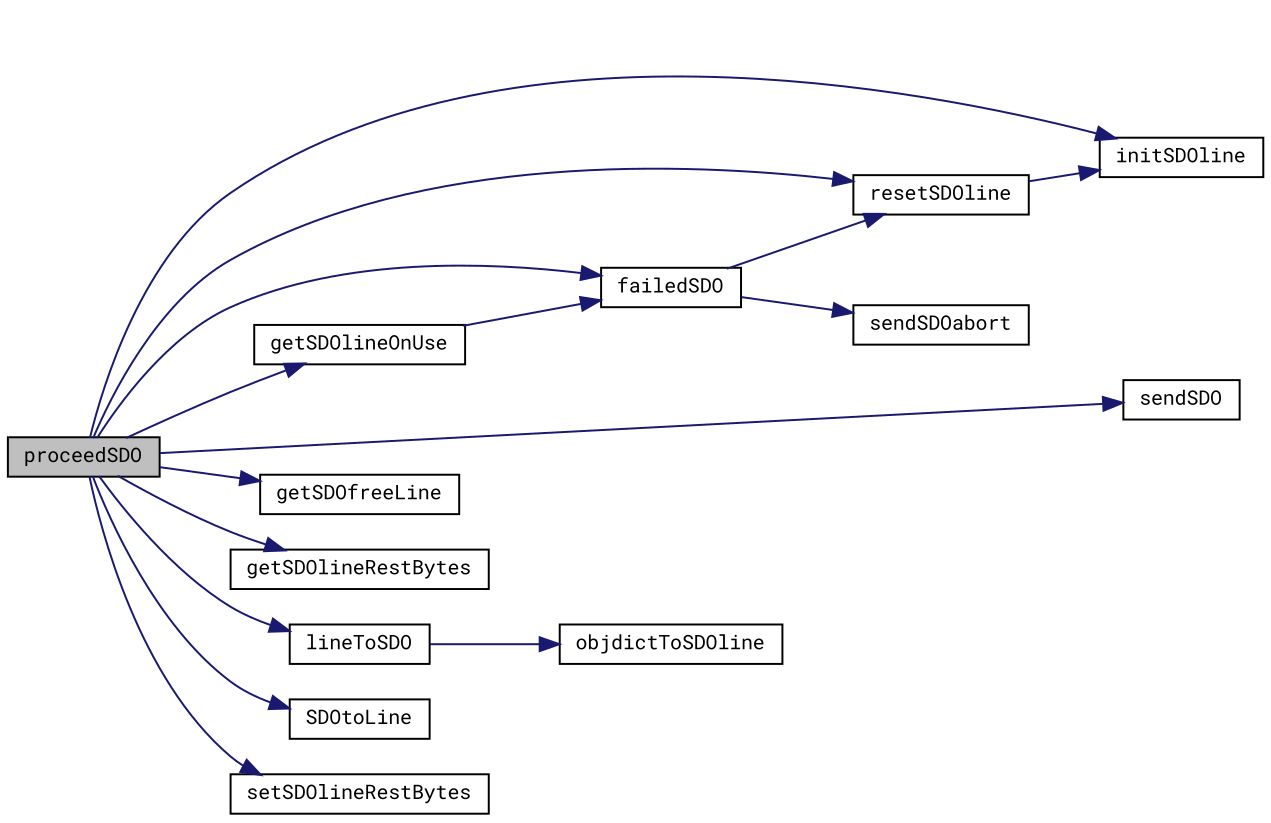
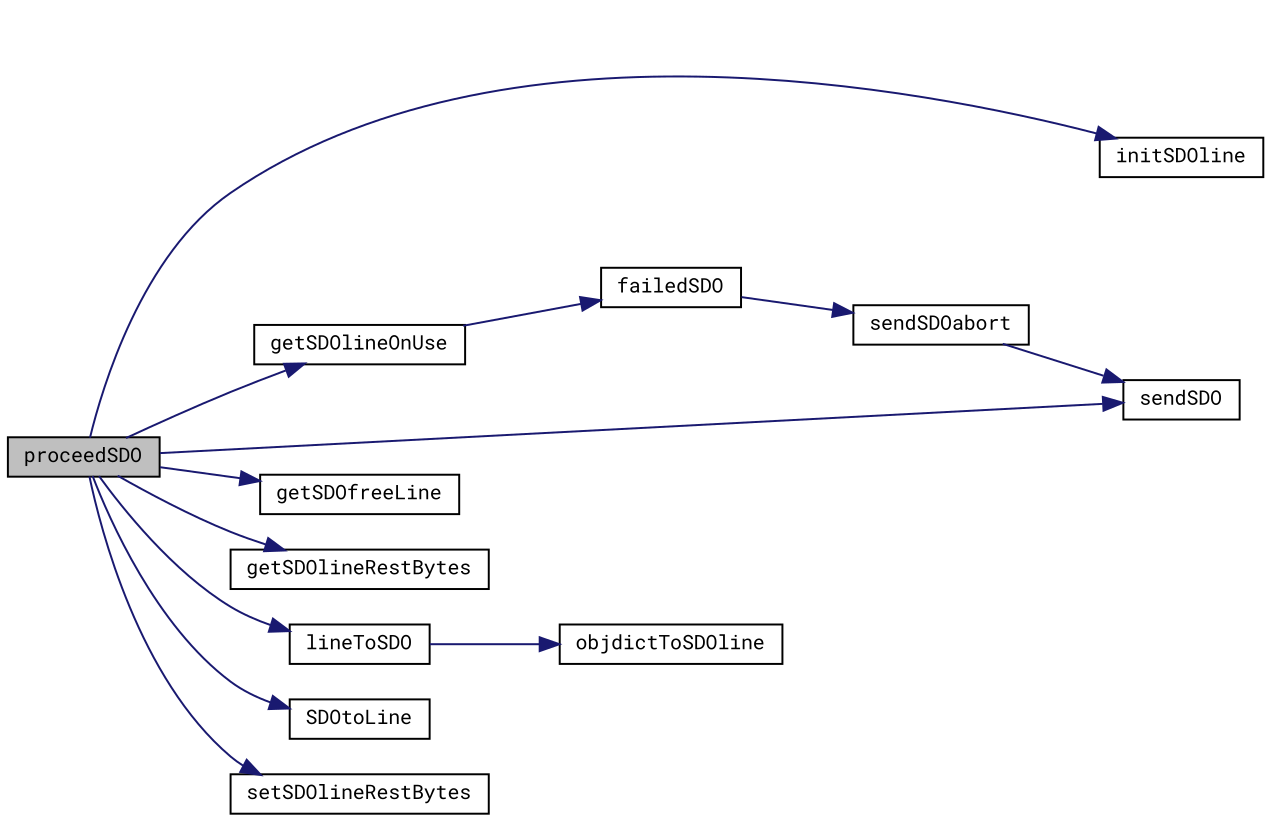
node "resetSDOline": removed
edge "proceedSDO" -> "failedSDO": removed
edge "sendSDOabort" -> "sendSDO": added
